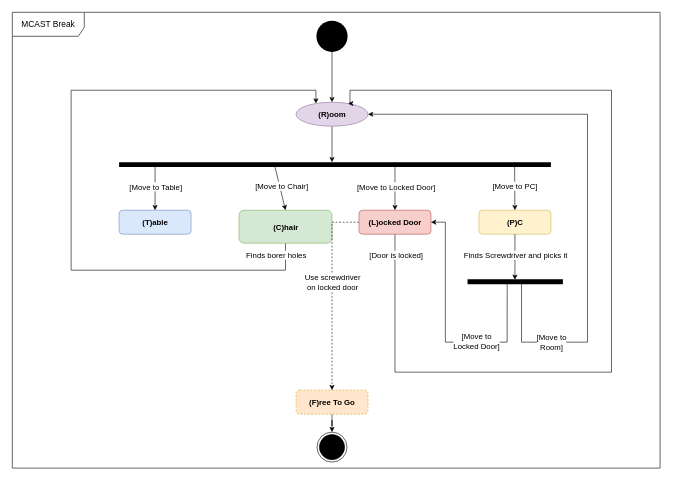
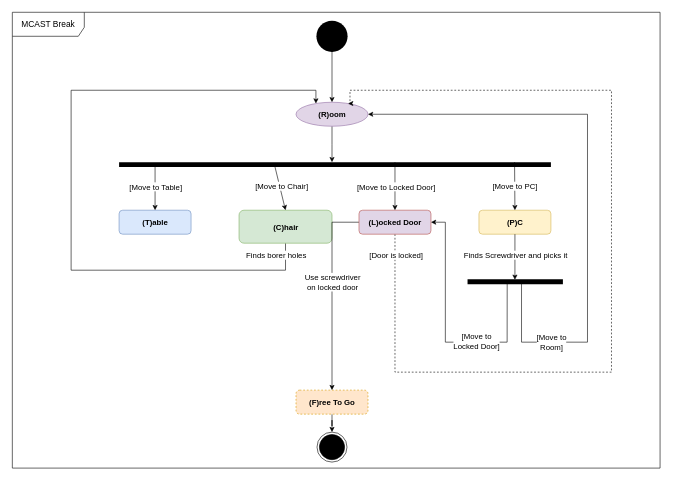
node "(L)ocked Door": fillcolor #f8cecc -> #e1d5e7
edge "(L)ocked Door" -> "(R)oom": style solid -> dashed
edge "(L)ocked Door" -> "(F)ree To Go": style dashed -> solid
